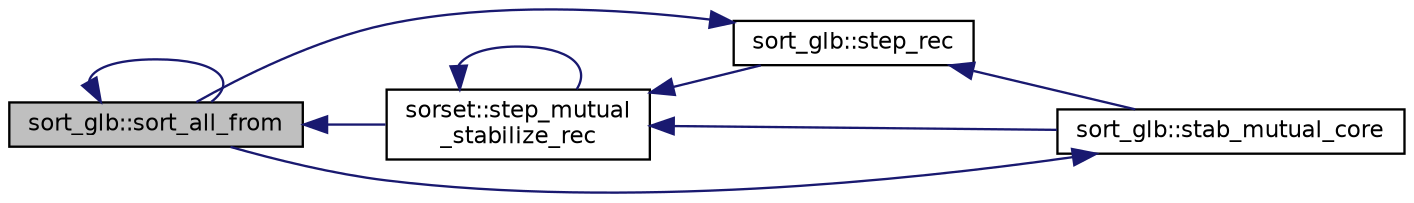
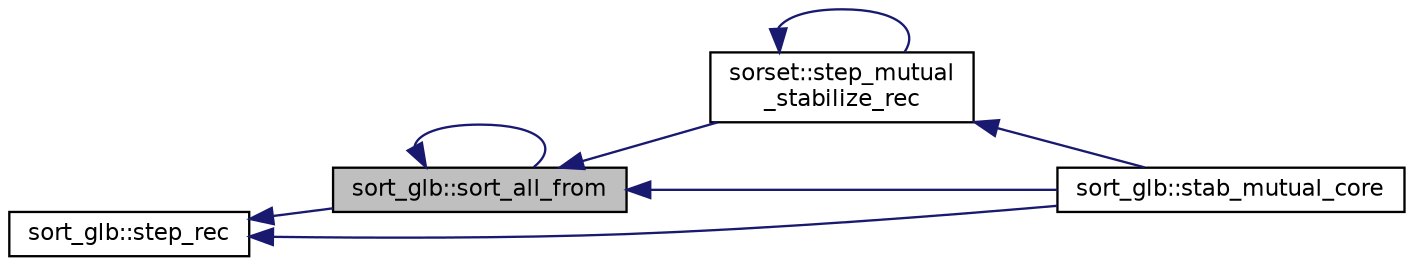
edge "sort_glb::step_rec" -> "sorset::step_mutual _stabilize_rec": removed
edge "sort_glb::sort_all_from" -> "sort_glb::stab_mutual_core": reversed
